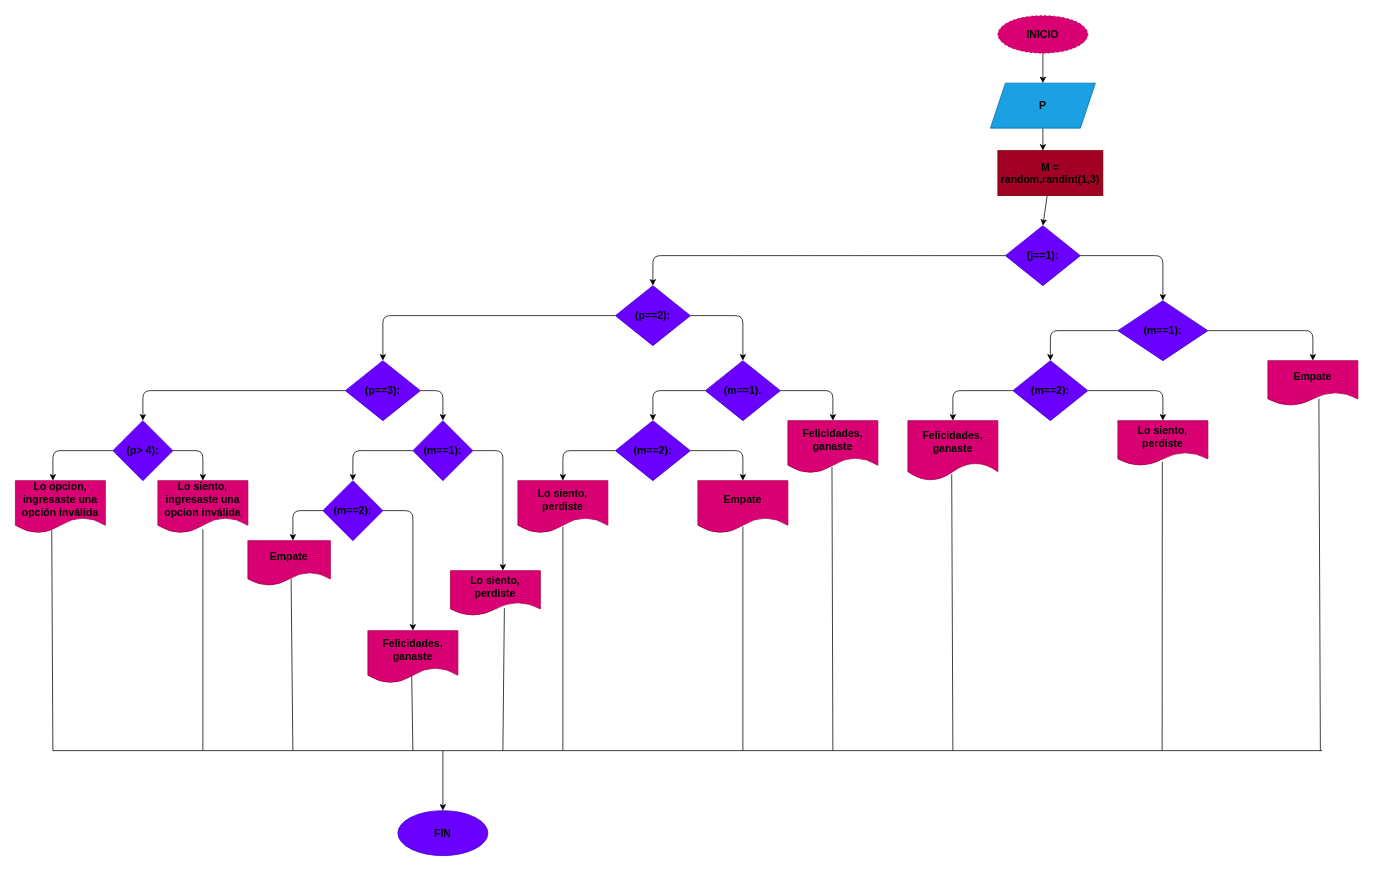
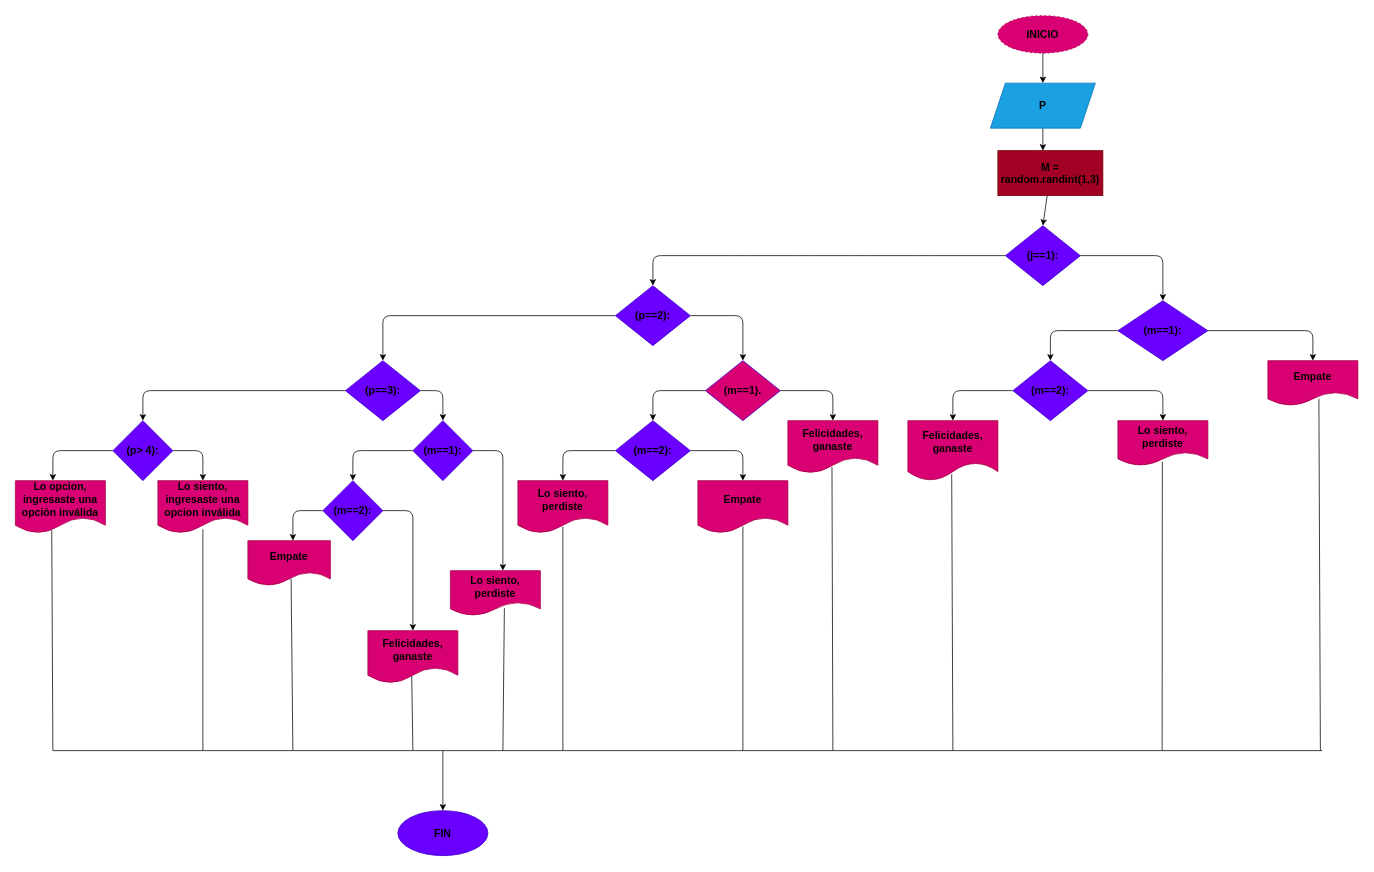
node "(m==1).": fillcolor #6a00ff -> #d80073
